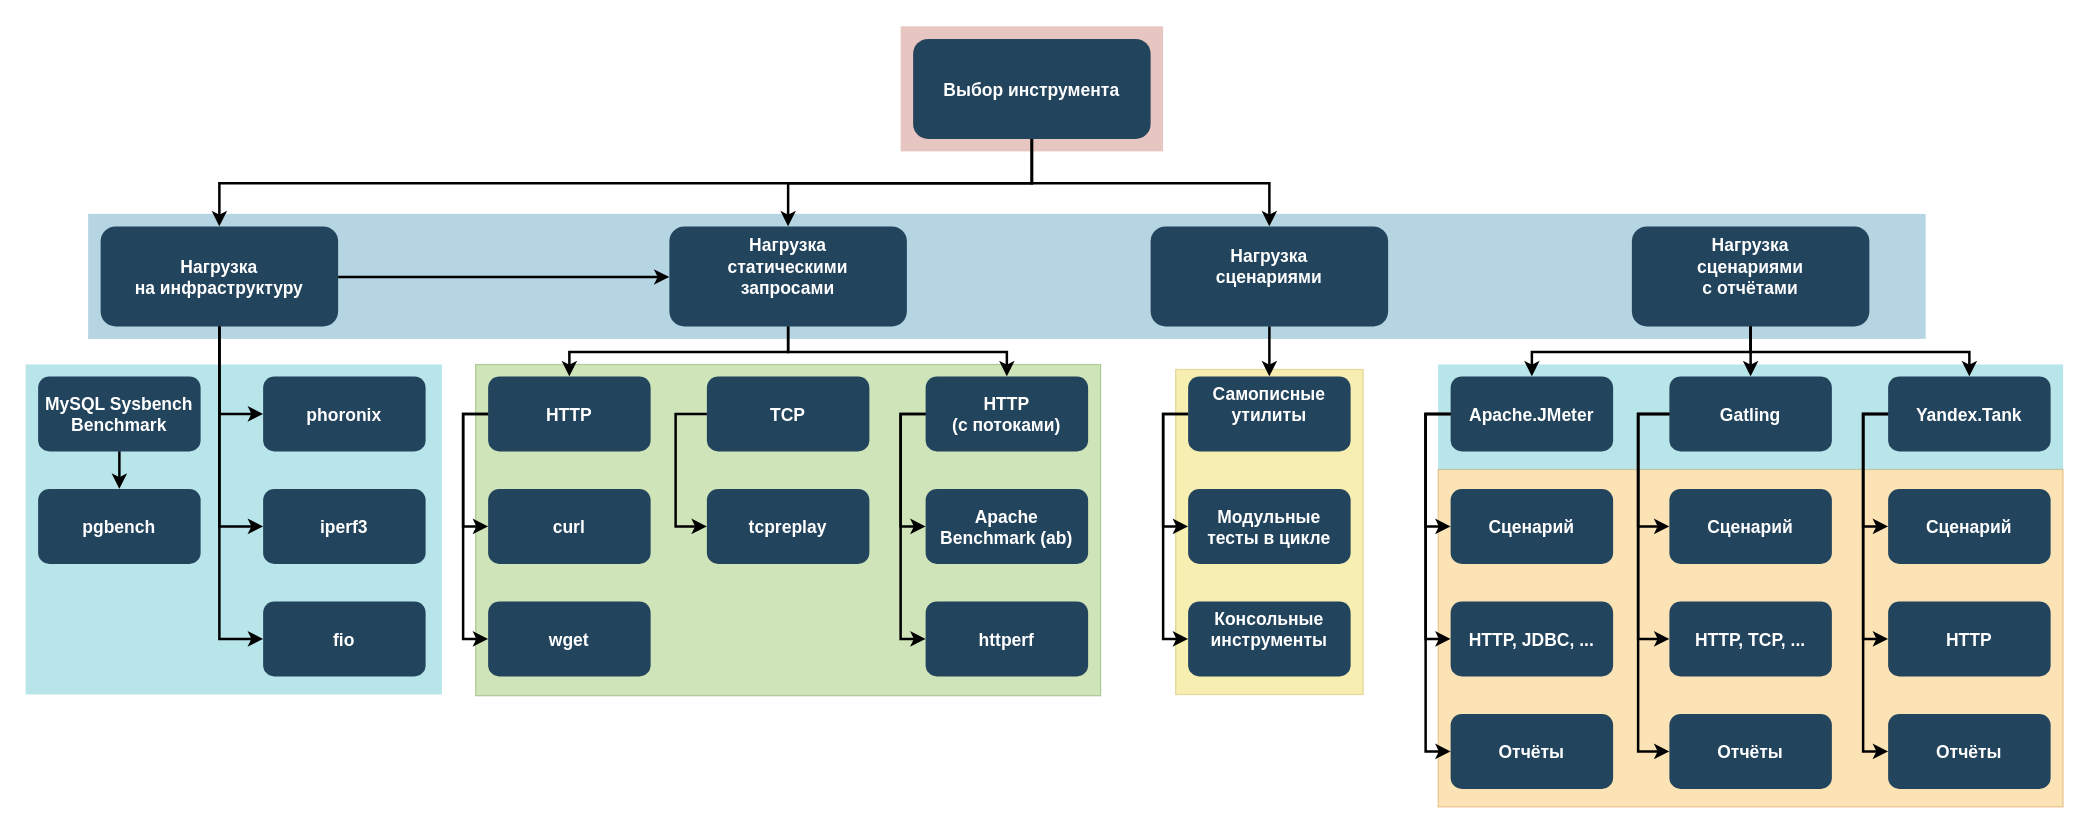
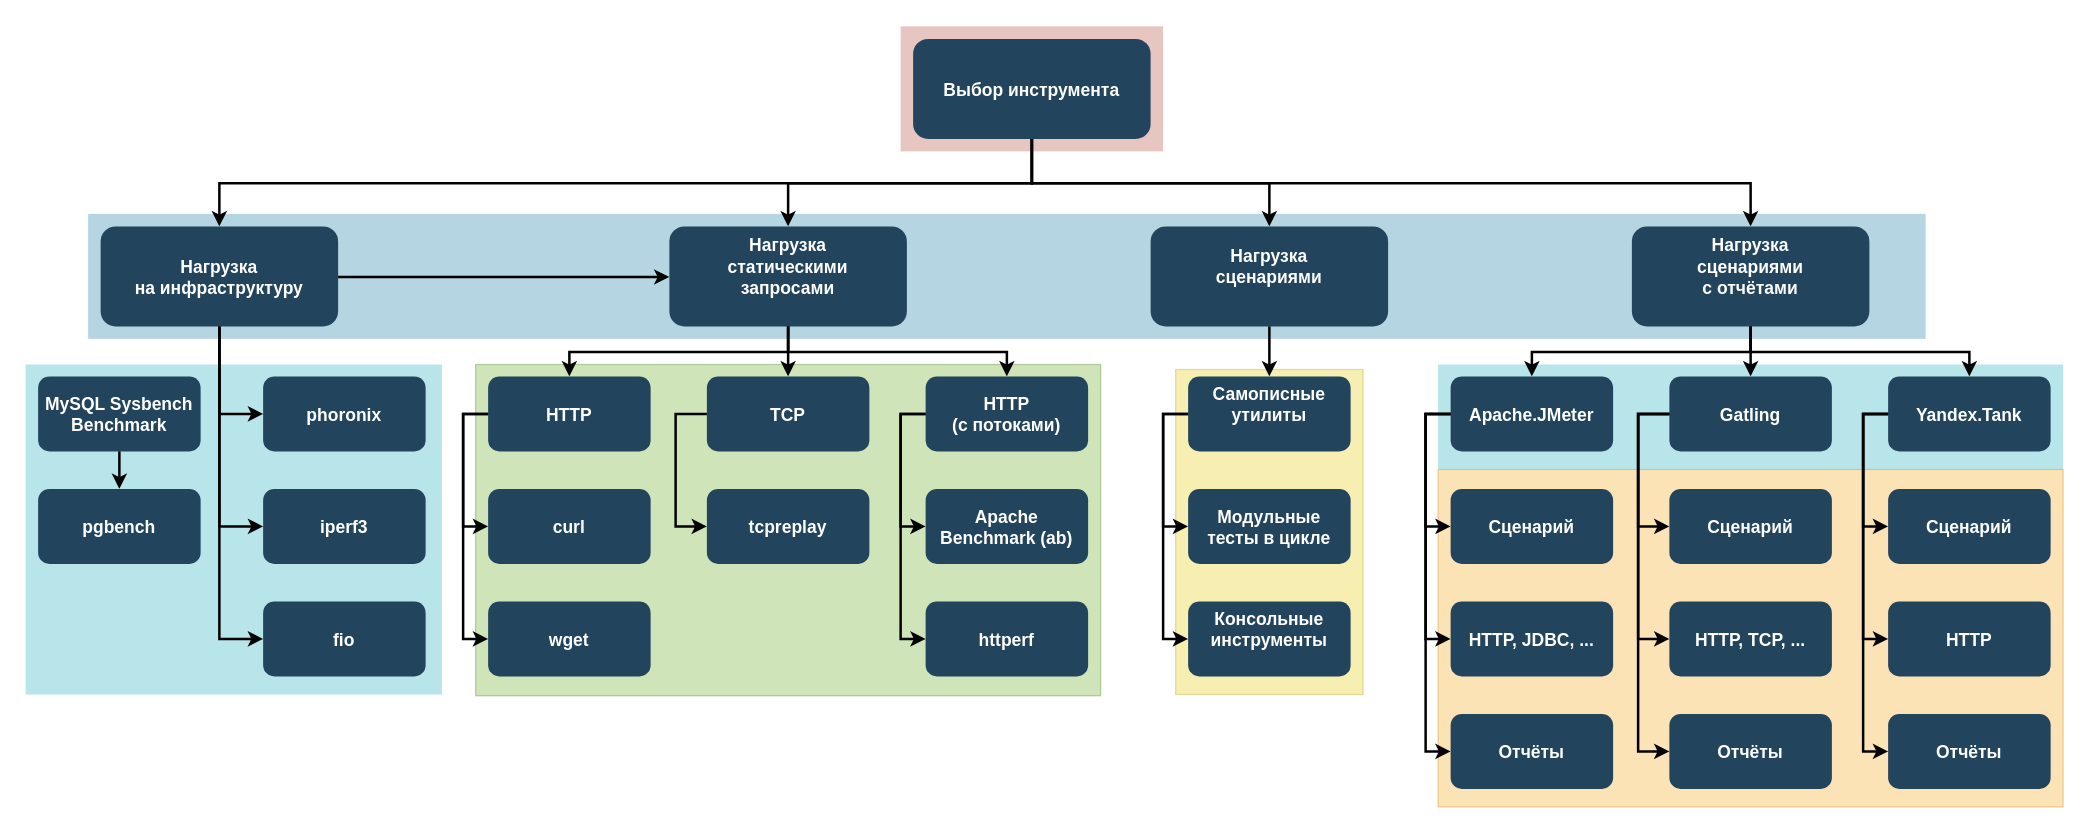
edge "Выбор инструмента" -> "Нагрузка сценариями с отчётами": added
edge "Нагрузка статическими запросами" -> "TCP": added
